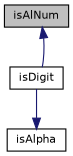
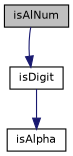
edge "isDigit" -> "isAlNum": reversed
